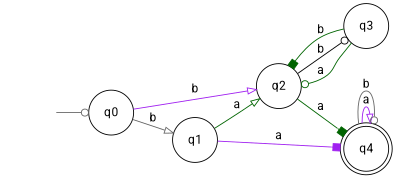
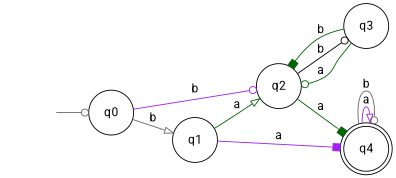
edge "q0" -> "q2": arrowhead onormal -> odot
